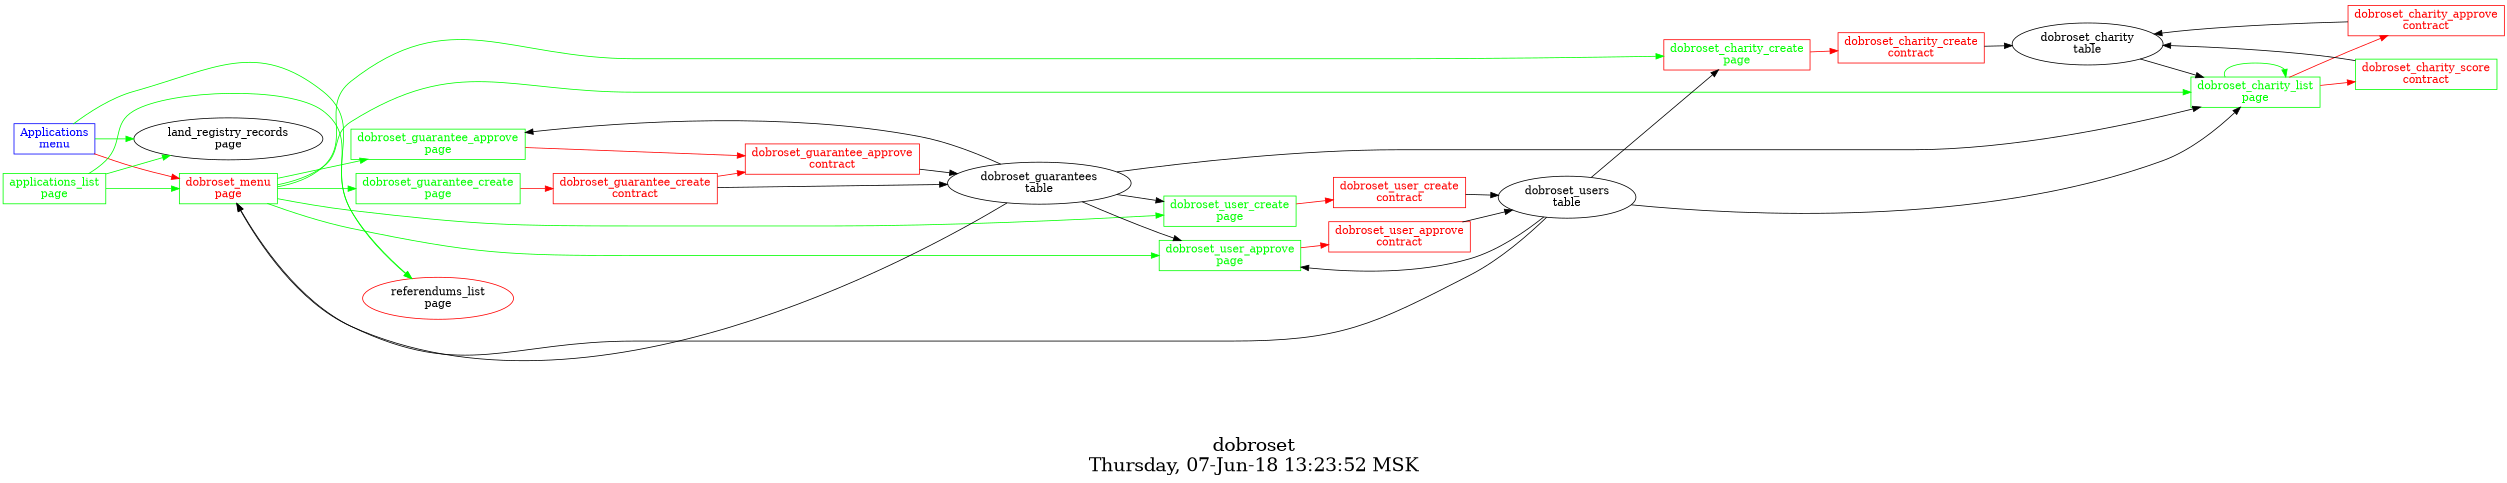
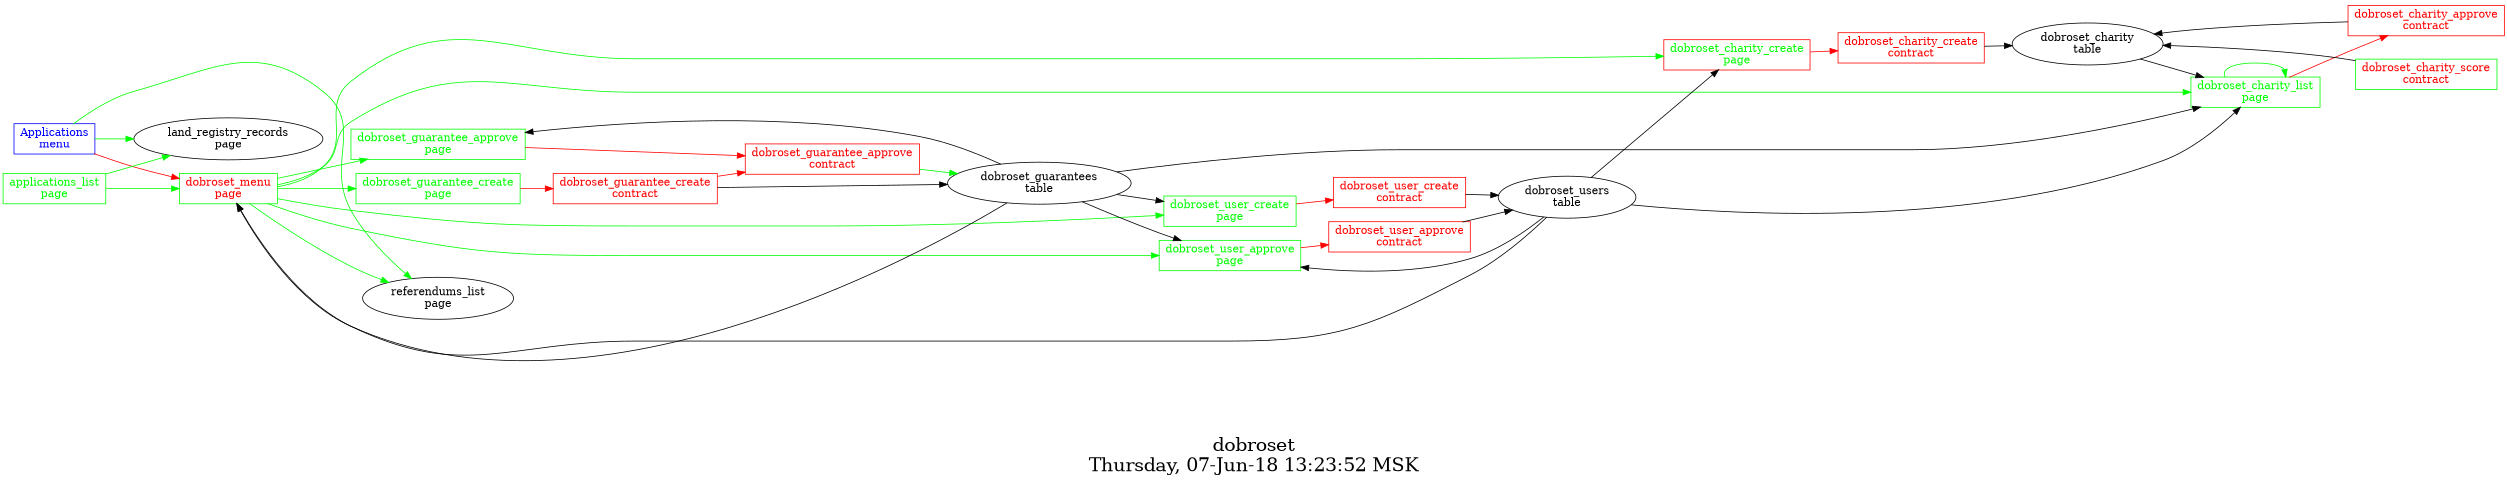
edge "dobroset_charity_list page" -> "dobroset_charity_score contract": removed
edge "applications_list page" -> "referendums_list page": now "dobroset_menu page" -> "referendums_list page"
edge "dobroset_guarantee_approve contract" -> "dobroset_guarantees table": color black -> green
node "referendums_list page": color red -> black
